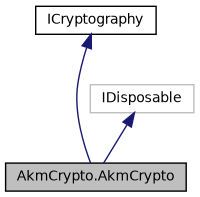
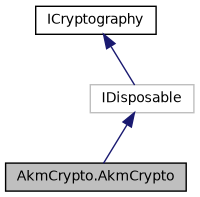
edge "AkmCrypto.AkmCrypto" -> "ICryptography": now "IDisposable" -> "ICryptography"
